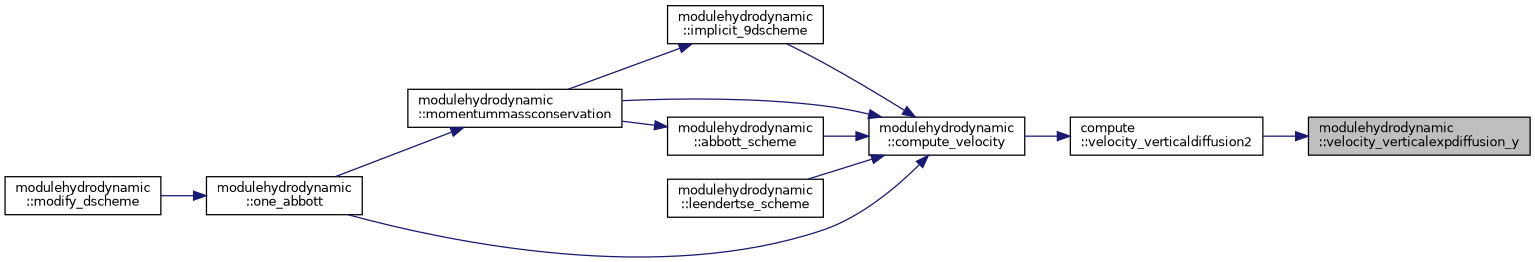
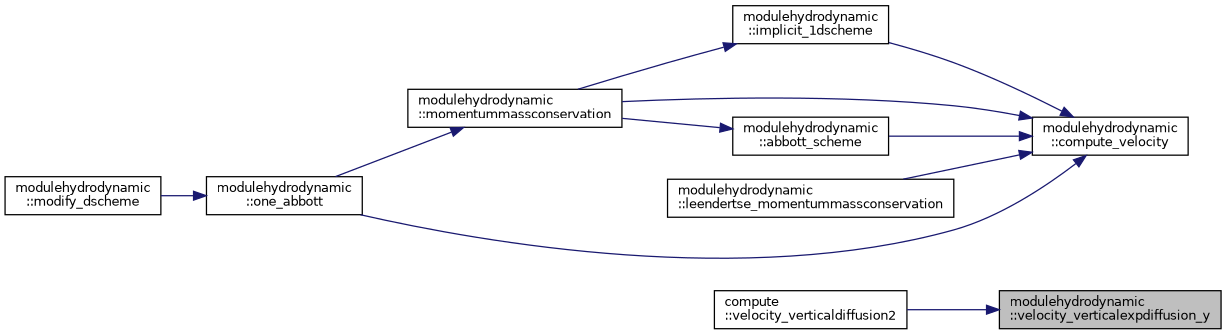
node "modulehydrodynamic ::implicit_9dscheme": label "modulehydrodynamic ::implicit_9dscheme" -> "modulehydrodynamic ::implicit_1dscheme"
edge "modulehydrodynamic ::compute_velocity" -> "compute ::velocity_verticaldiffusion2": removed
node "modulehydrodynamic ::leendertse_scheme": label "modulehydrodynamic ::leendertse_scheme" -> "modulehydrodynamic ::leendertse_momentummassconservation"
